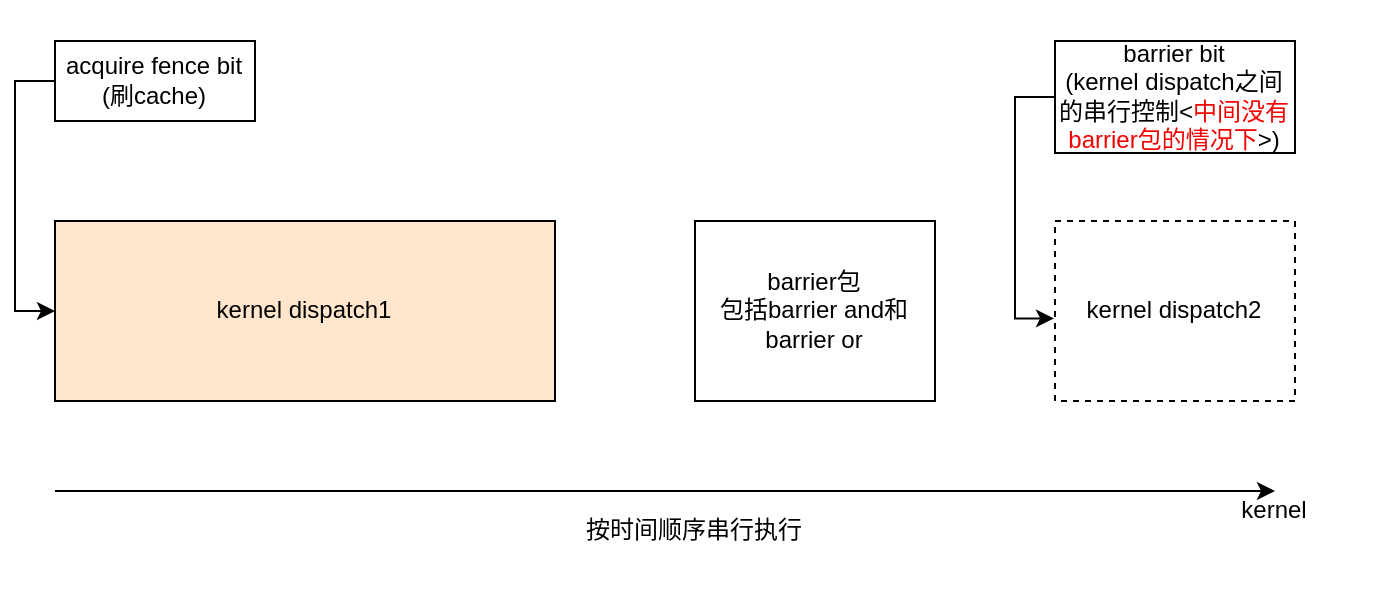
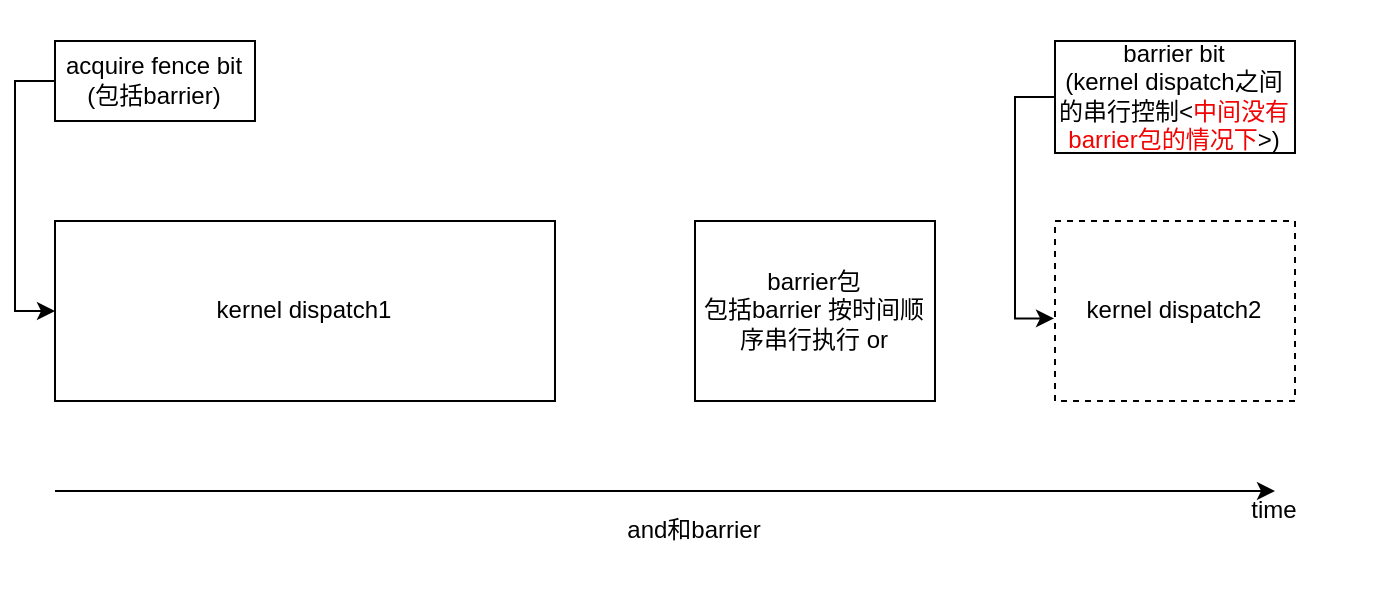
node "acquire fence bit (刷cache)": label "acquire fence bit (刷cache)" -> "acquire fence bit (包括barrier)"
node "kernel dispatch1": fillcolor #ffe6cc -> #ffffff
node "barrier包 包括barrier and和barrier or": label "barrier包 包括barrier and和barrier or" -> "barrier包 包括barrier 按时间顺序串行执行 or"
node "kernel": label "kernel" -> "time"
node "按时间顺序串行执行": label "按时间顺序串行执行" -> "and和barrier"
